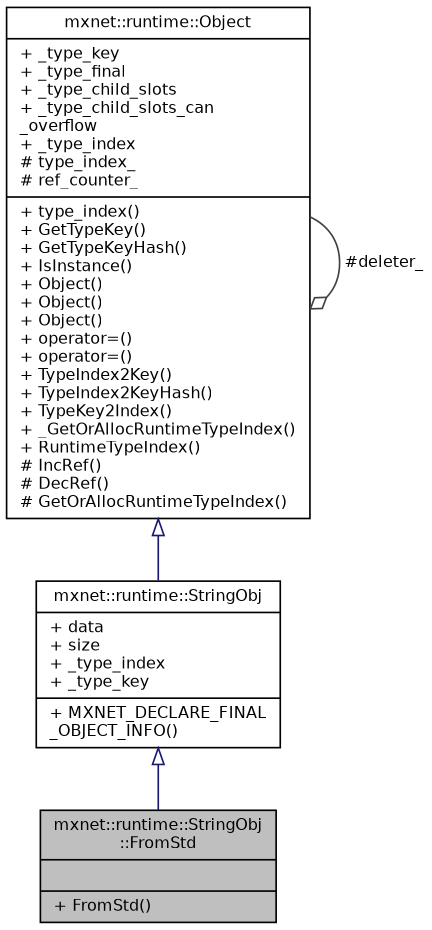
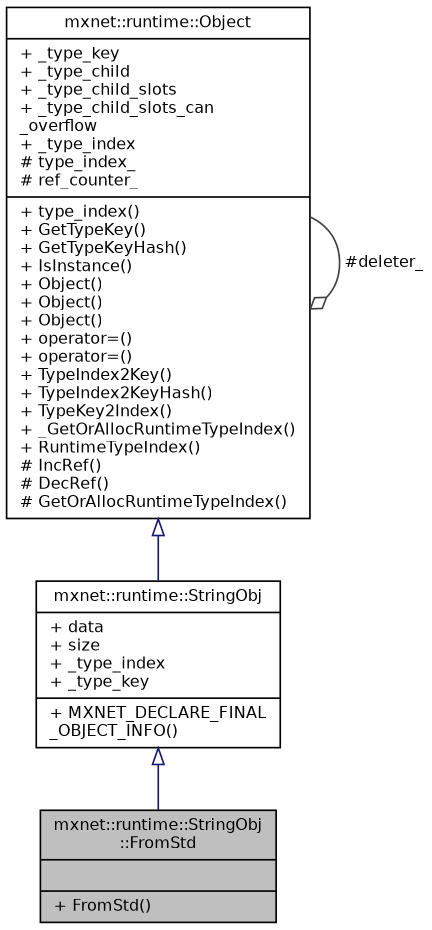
node "mxnet::runtime::Object": text "+ _type_final" -> "+ _type_child"
